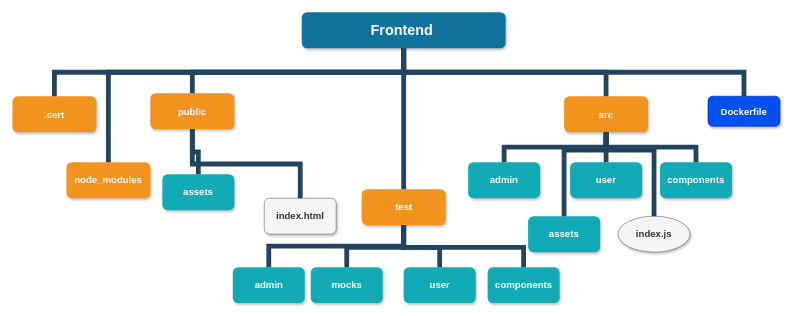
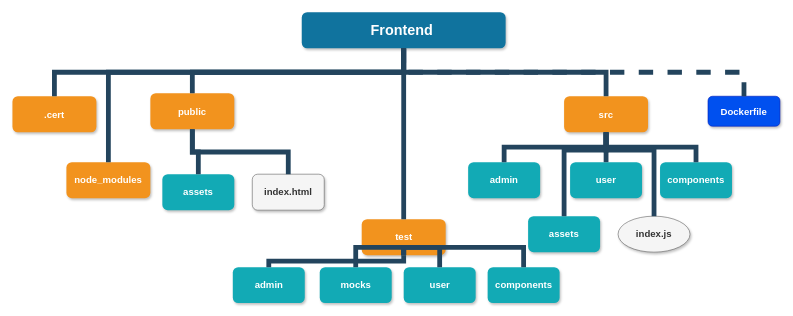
edge "Frontend" -- "Dockerfile": style solid -> dashed
node "test": moved (404, 207) -> (404, 237)
node "index.html": moved (300, 216) -> (288, 192)
node "mocks": moved (347, 285) -> (356, 285)
